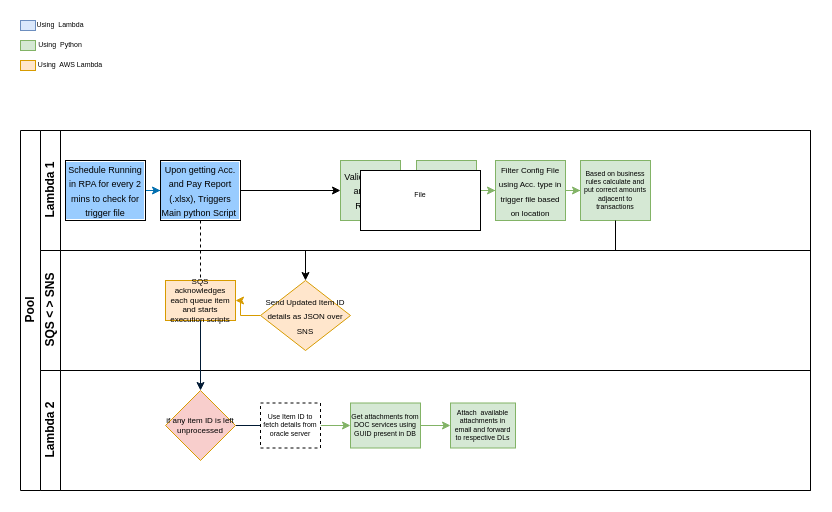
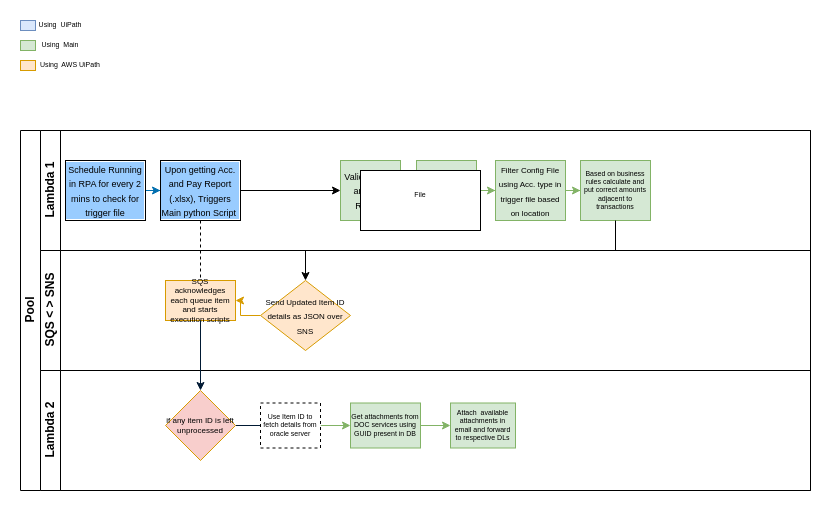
node "Using Lambda": label "Using Lambda" -> "Using UiPath"
node "Using Python": label "Using Python" -> "Using Main"
node "Using AWS Lambda": label "Using AWS Lambda" -> "Using AWS UiPath"
